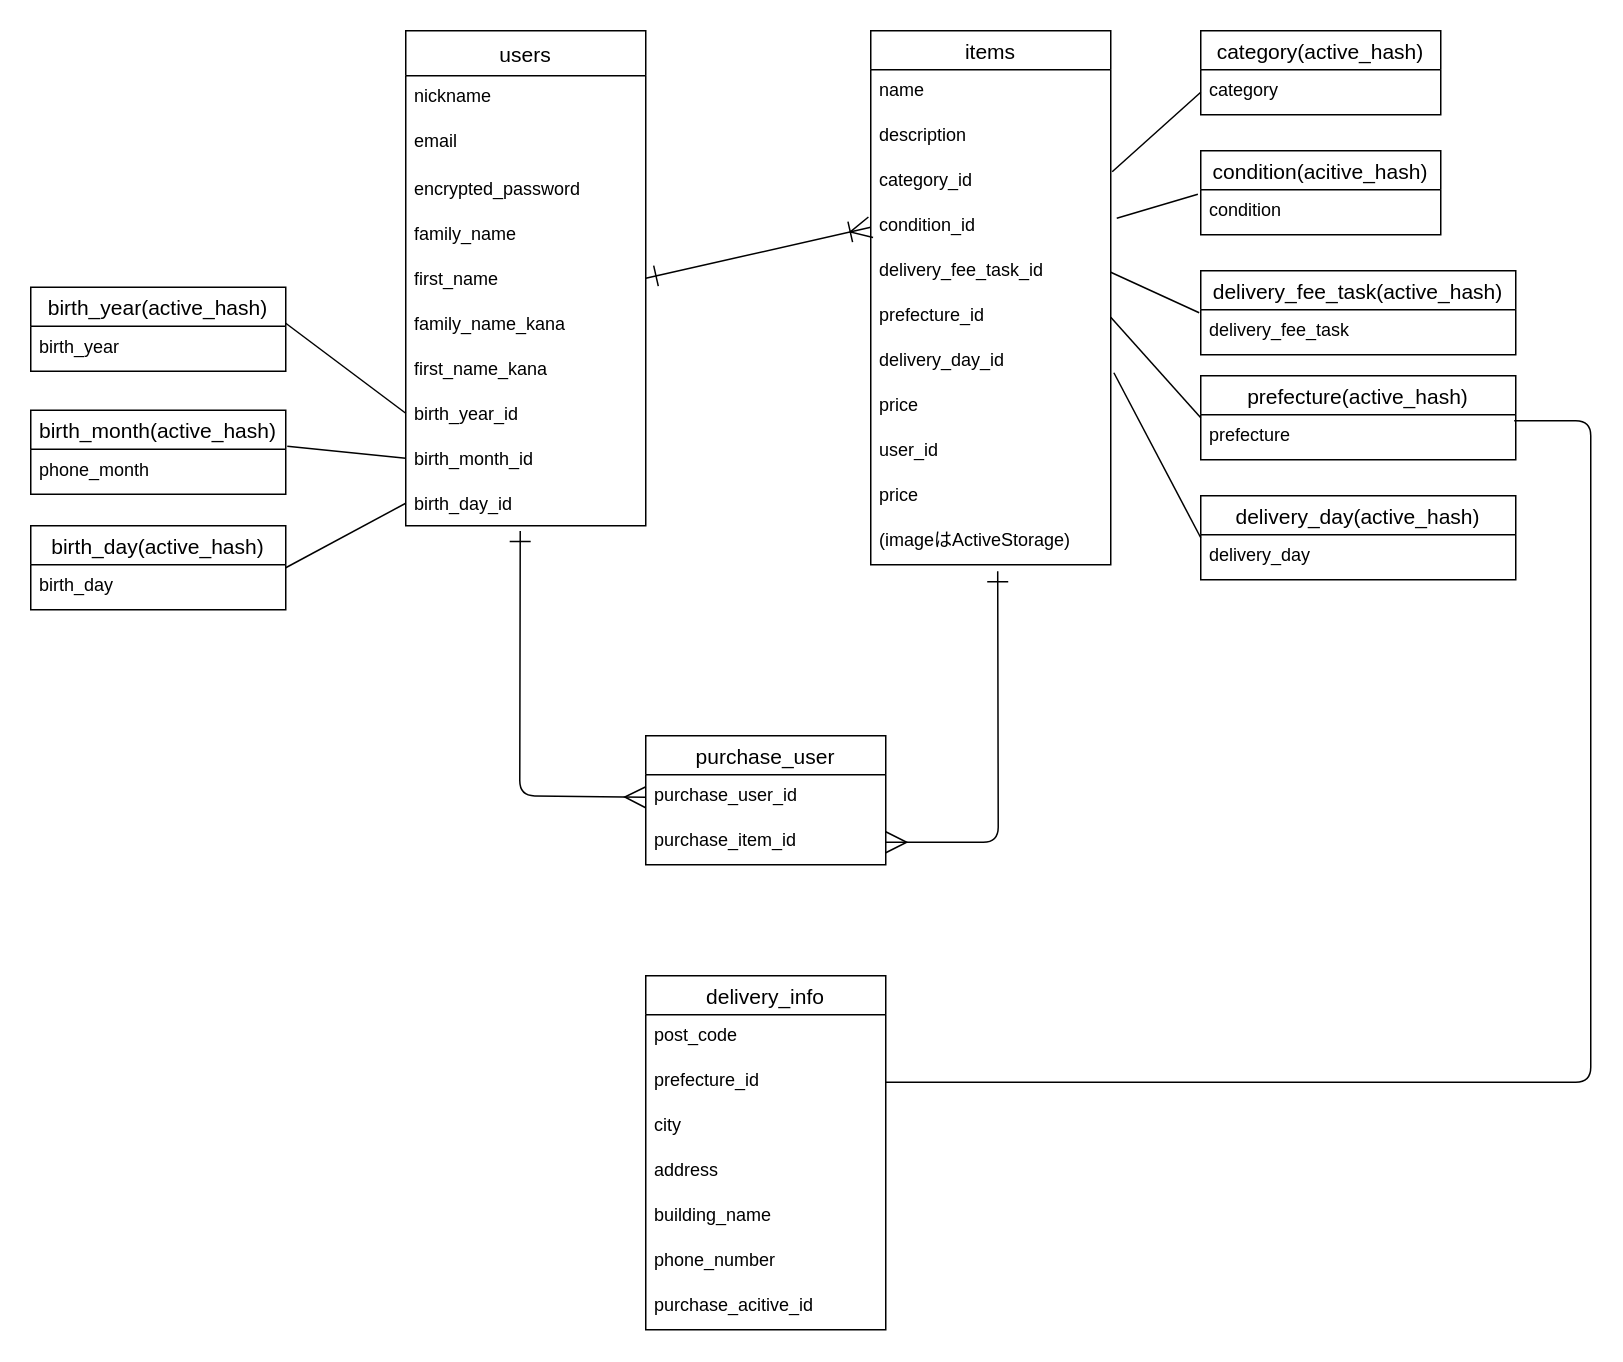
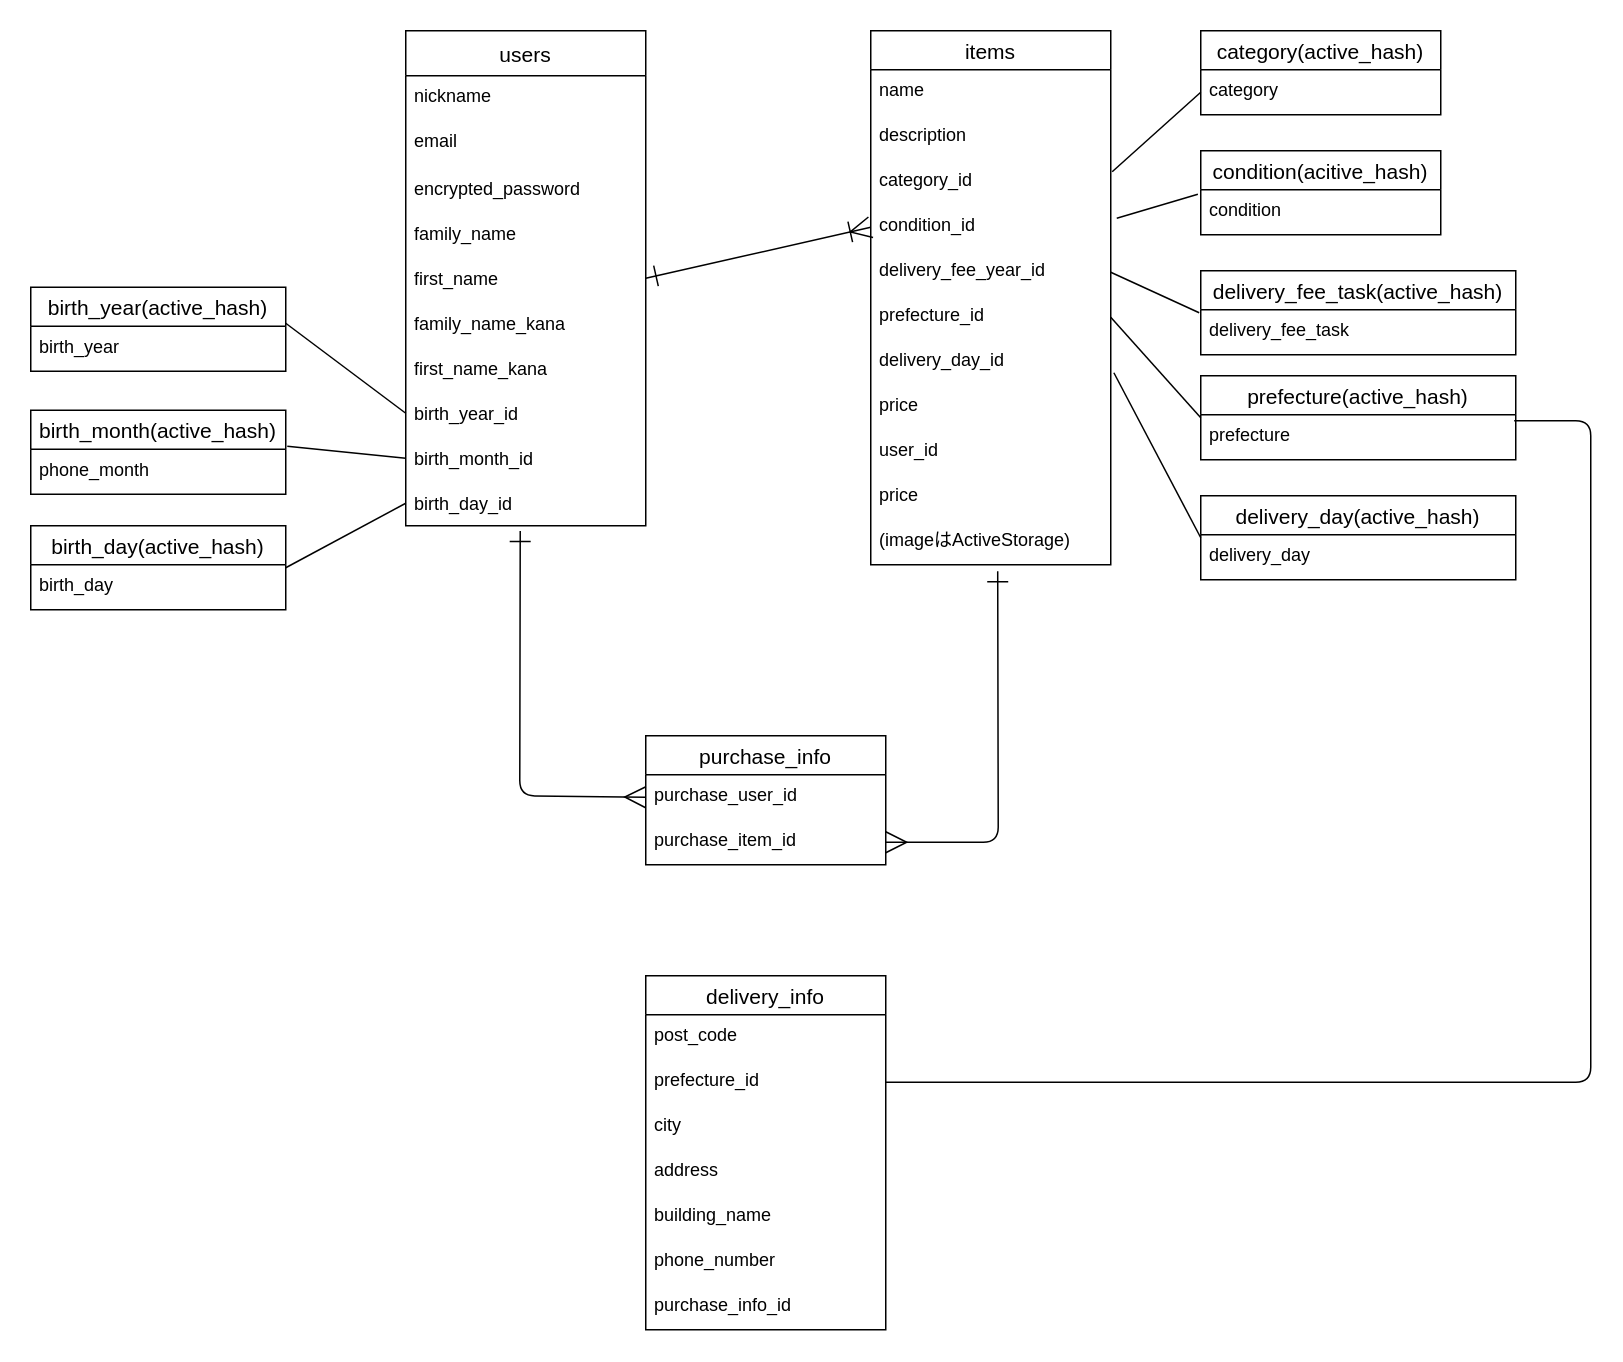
node "delivery_fee_task_id": label "delivery_fee_task_id" -> "delivery_fee_year_id"
node "purchase_user": label "purchase_user" -> "purchase_info"
node "purchase_acitive_id": label "purchase_acitive_id" -> "purchase_info_id"
